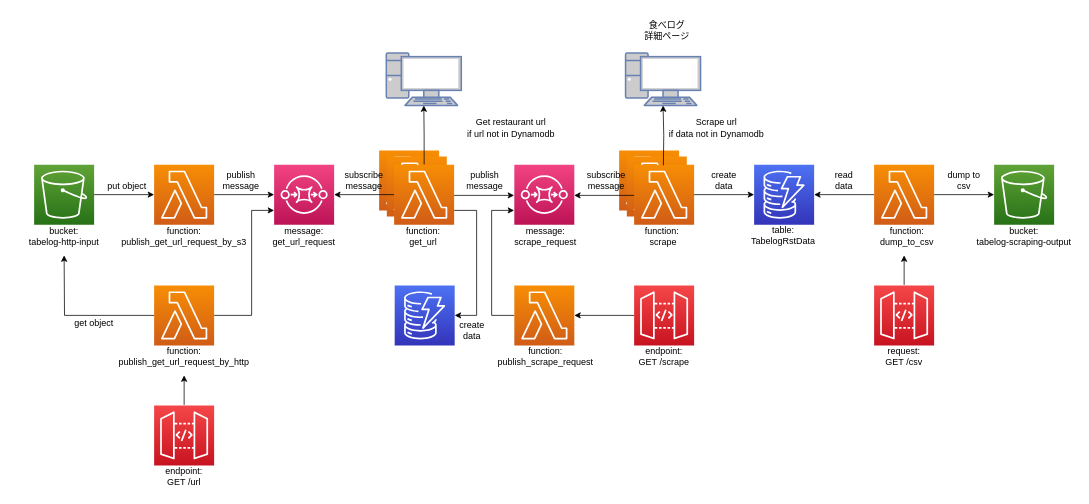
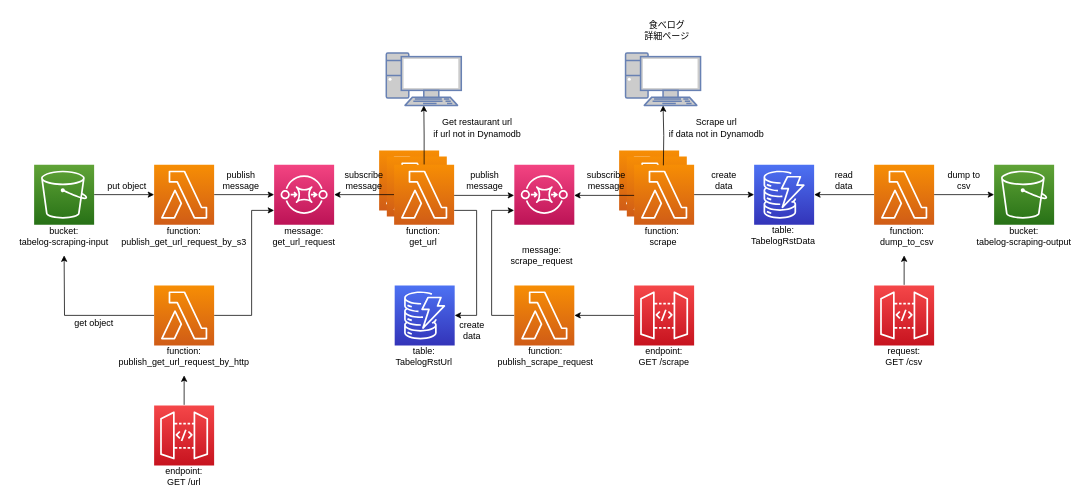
node "Get restaurant url if url not in Dynamodb": moved (511, 128) -> (477, 128)
node "bucket: tabelog-http-input": label "bucket: tabelog-http-input" -> "bucket: tabelog-scraping-input"
node "message: scrape_request": moved (545, 237) -> (541, 255)
node "table: TabelogRstUrl": added
